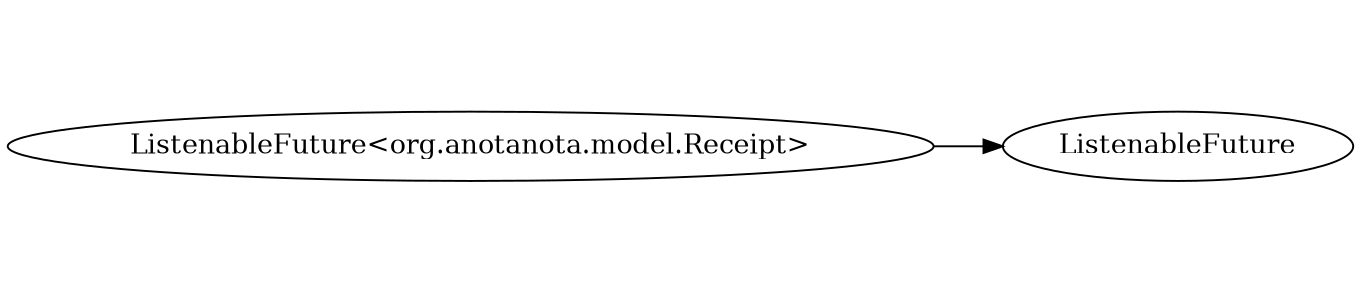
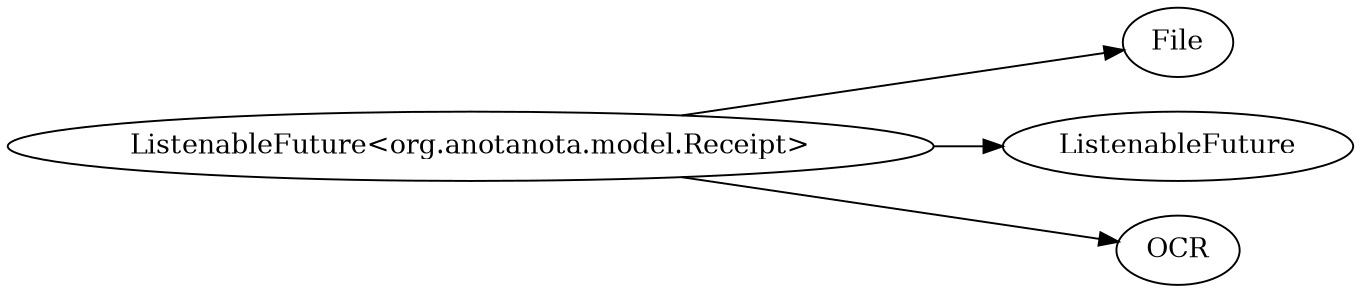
node "File": added
node "OCR": added
